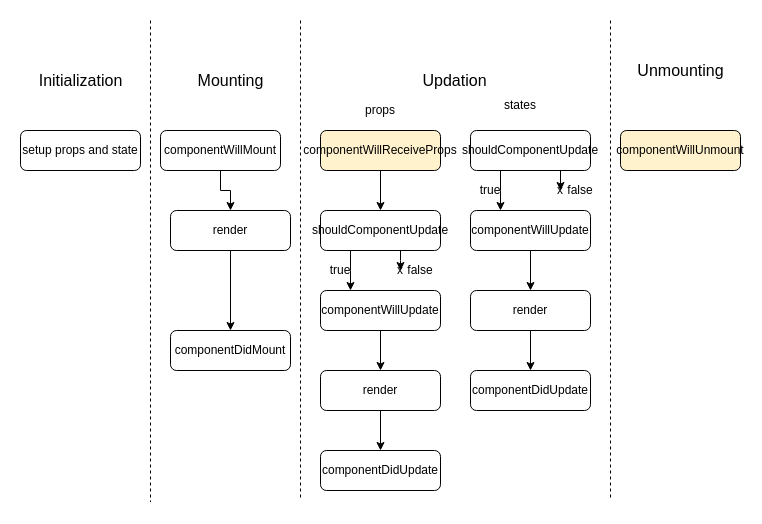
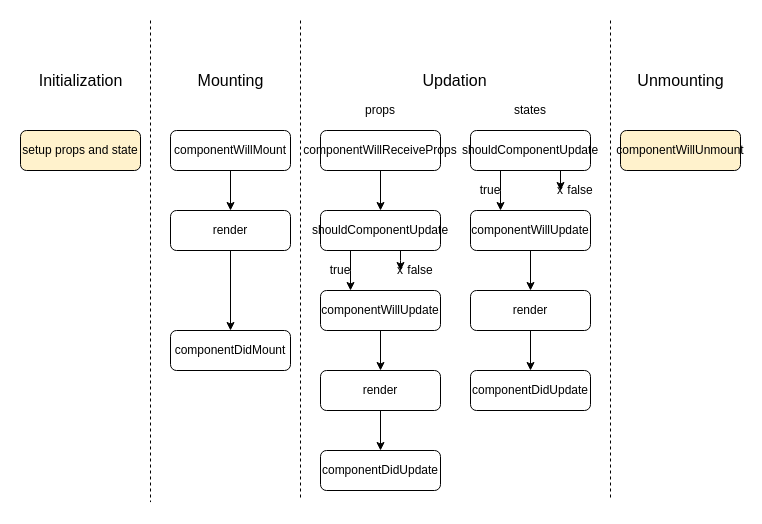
node "Unmounting": moved (681, 71) -> (681, 81)
node "states": moved (521, 106) -> (531, 111)
node "setup props and state": fillcolor #ffffff -> #fff2cc
node "componentWillMount": moved (221, 151) -> (231, 151)
node "componentWillReceiveProps": fillcolor #fff2cc -> #ffffff
